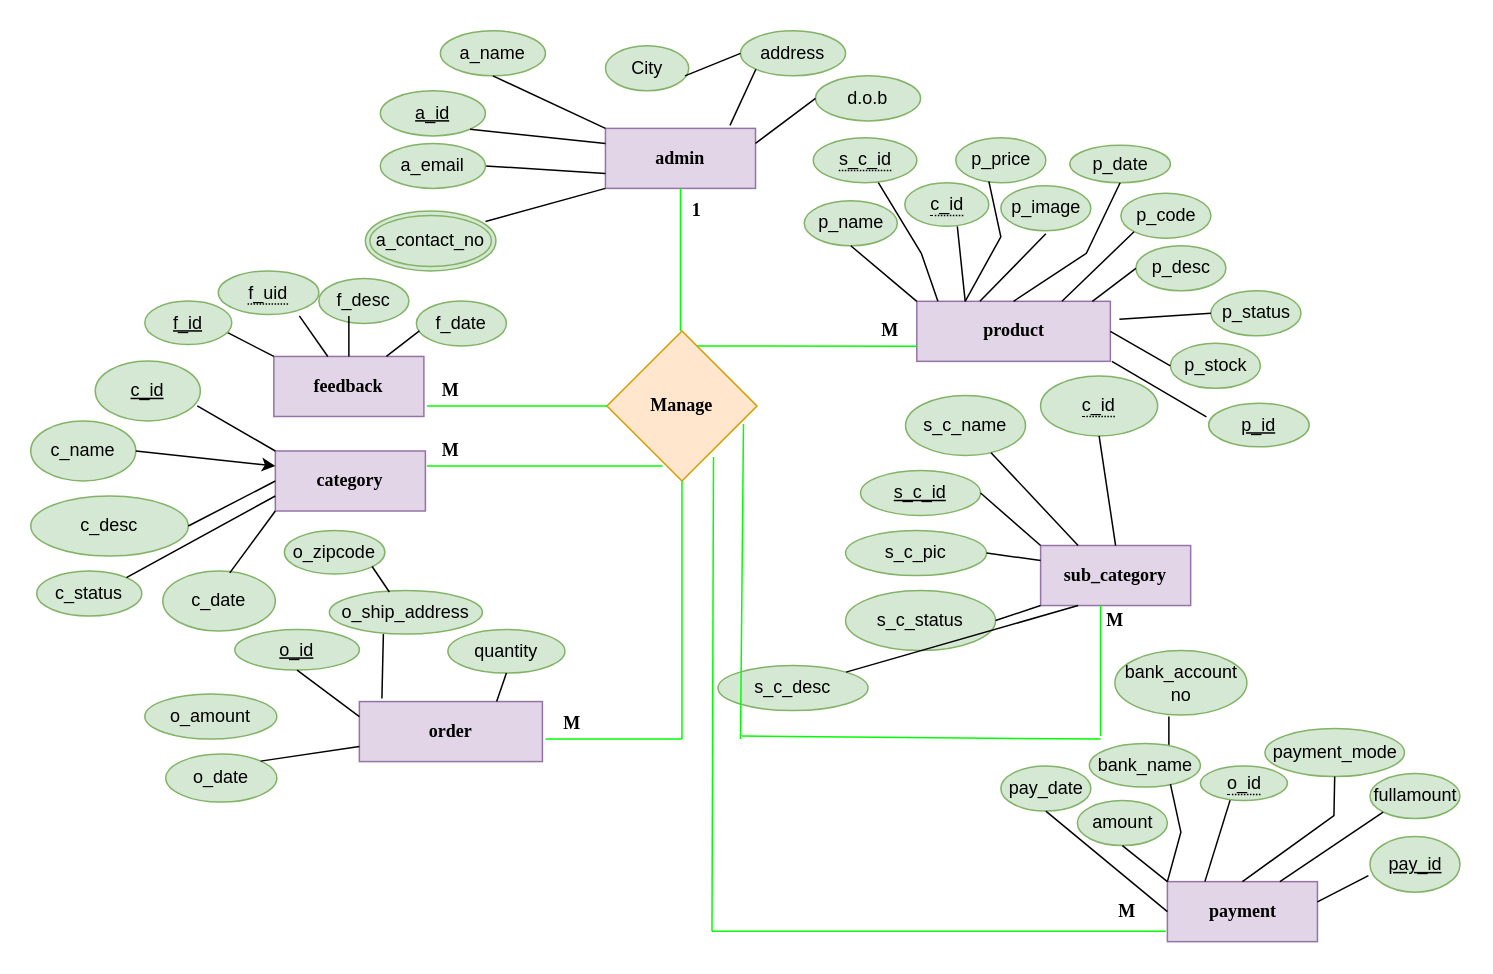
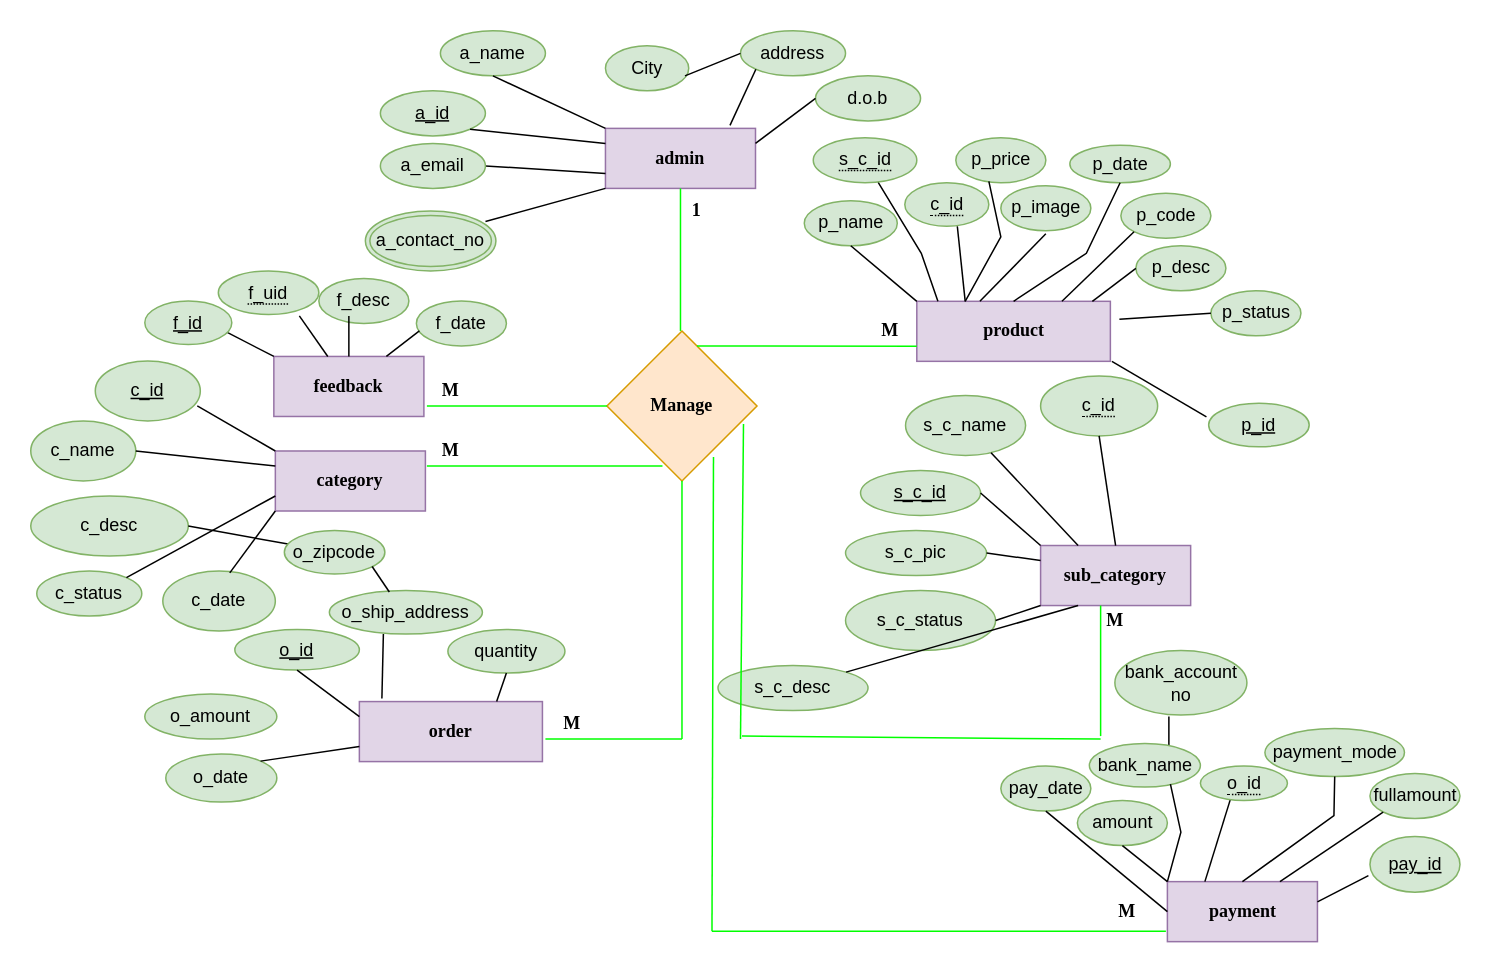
edge "product" -- "p_stock": removed
node "p_stock": removed
edge "c_name" -> "category": arrowhead classic -> none
edge "category" -- "c_desc": now "o_zipcode" -- "c_desc"
